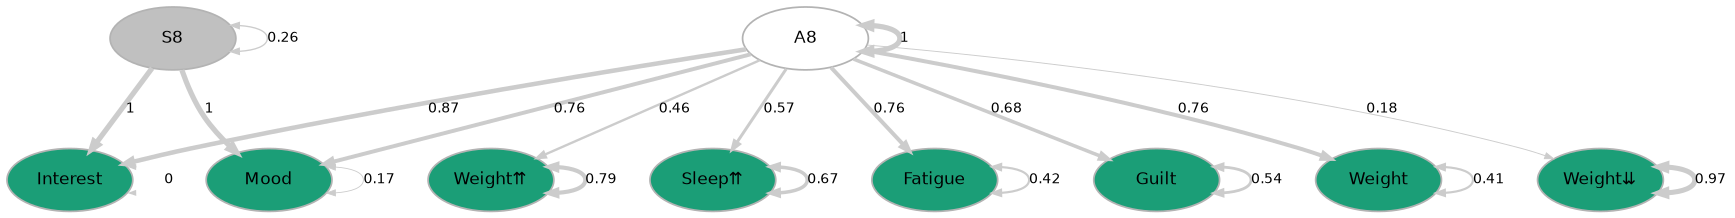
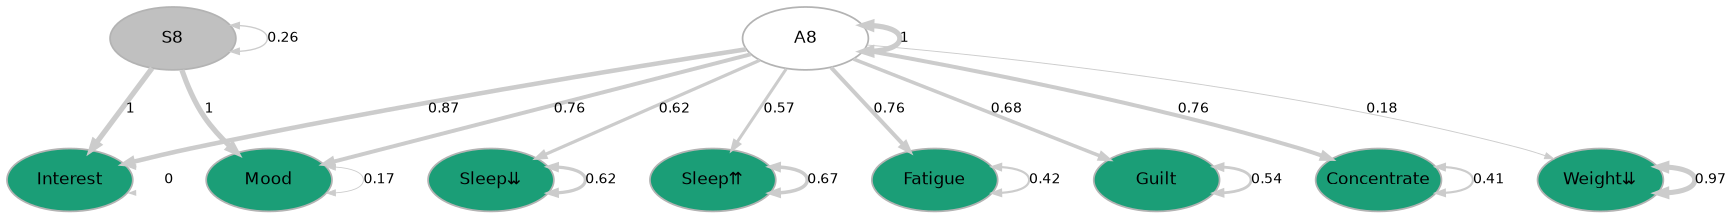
node "Weight⇈": removed
node "Sleep⇊": added
node "Weight": label "Weight" -> "Concentrate"
